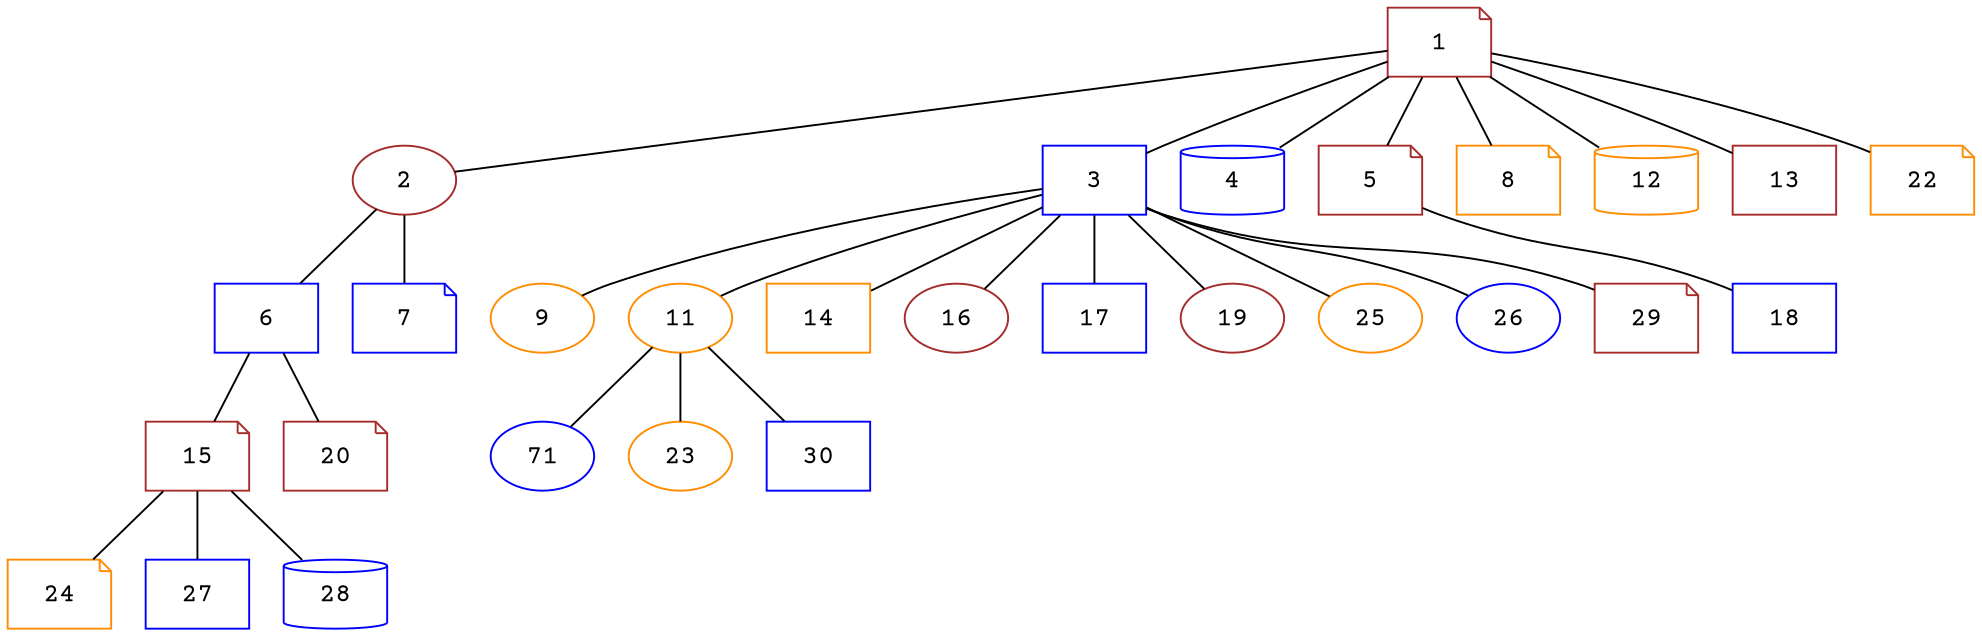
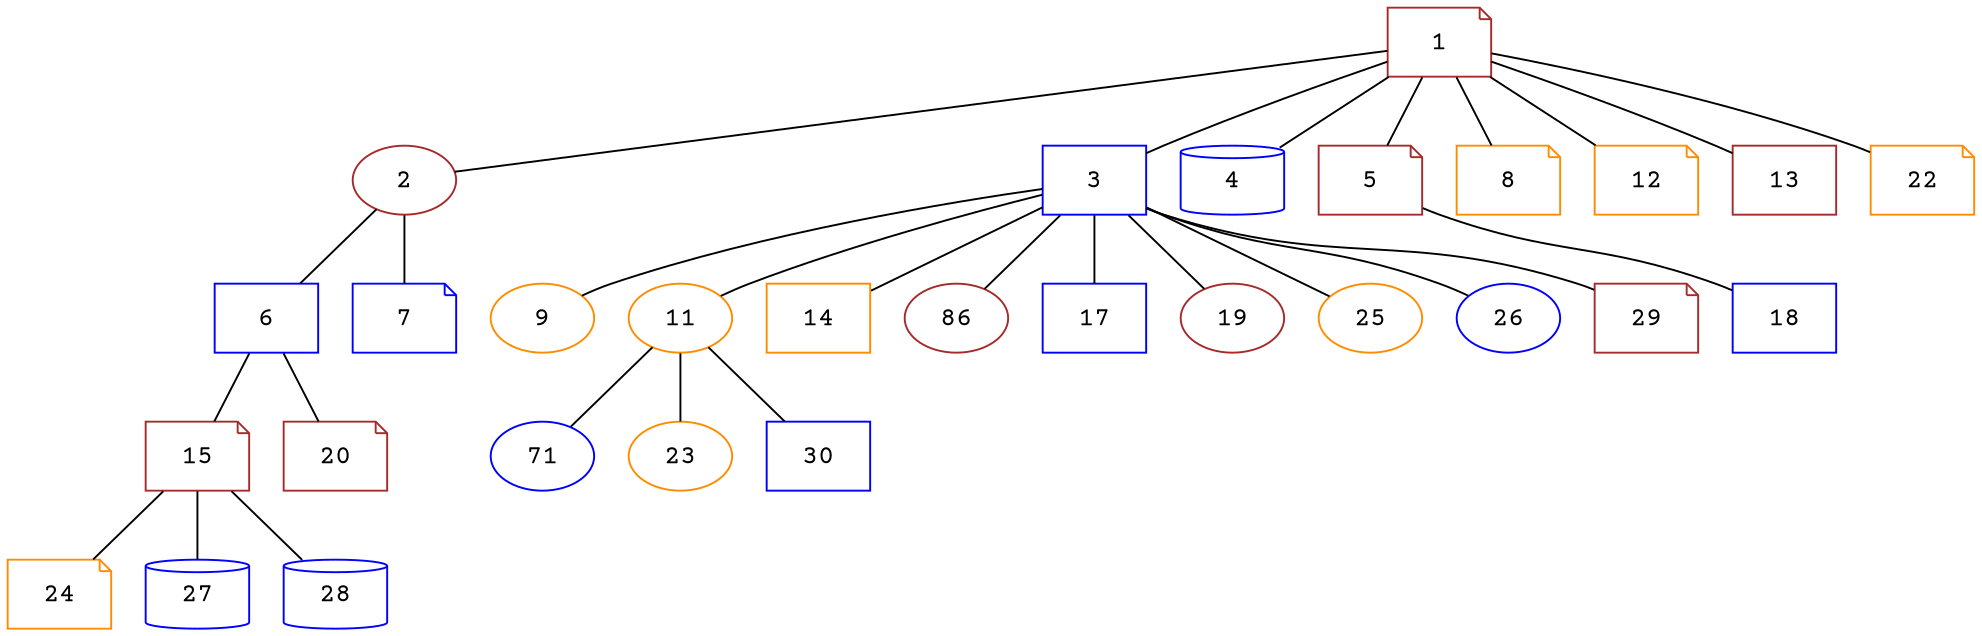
node "12": shape cylinder -> note
node "16": label "16" -> "86"
node "27": shape box -> cylinder
